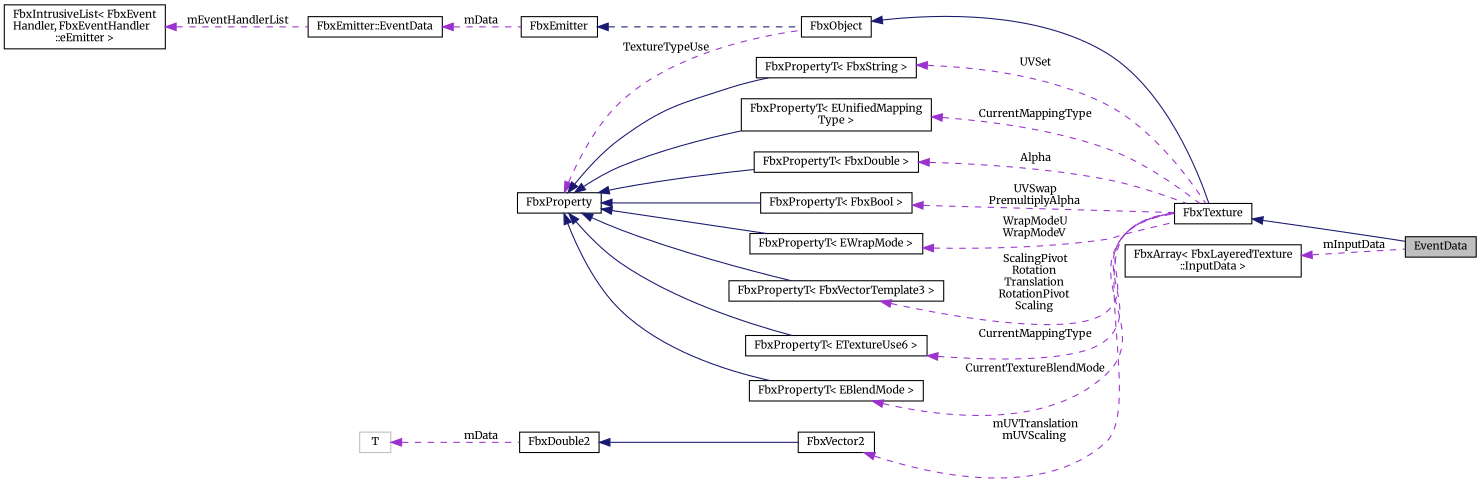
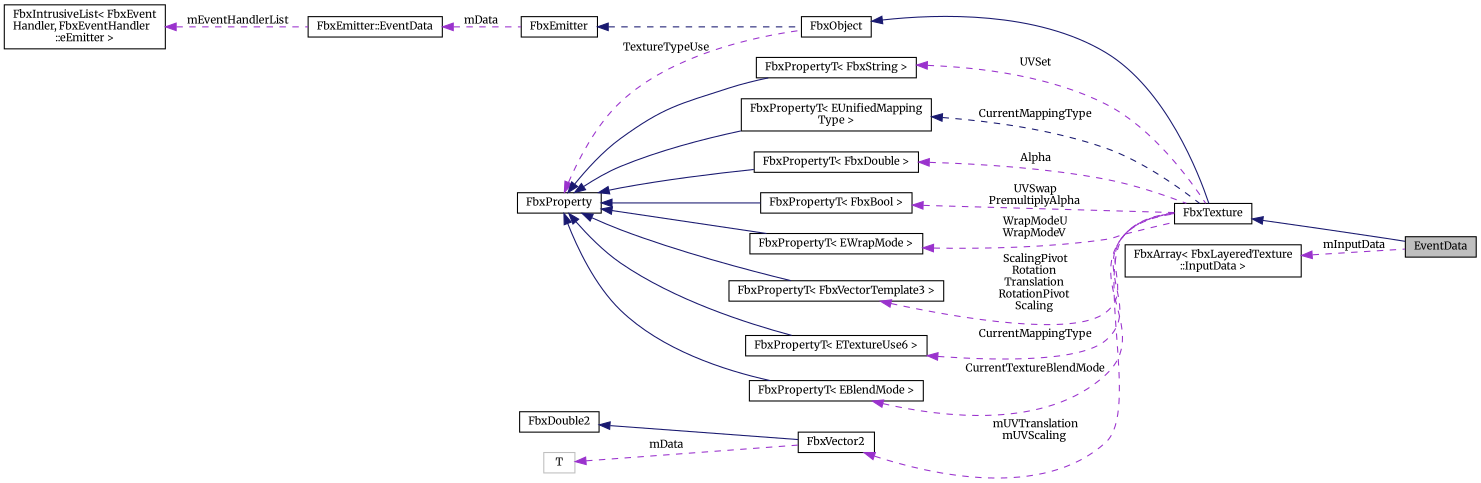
edge "FbxTexture" -> "FbxPropertyT< EUnifiedMapping Type >": color darkorchid3 -> midnightblue
edge "FbxDouble2" -> "T": now "FbxVector2" -> "T"
